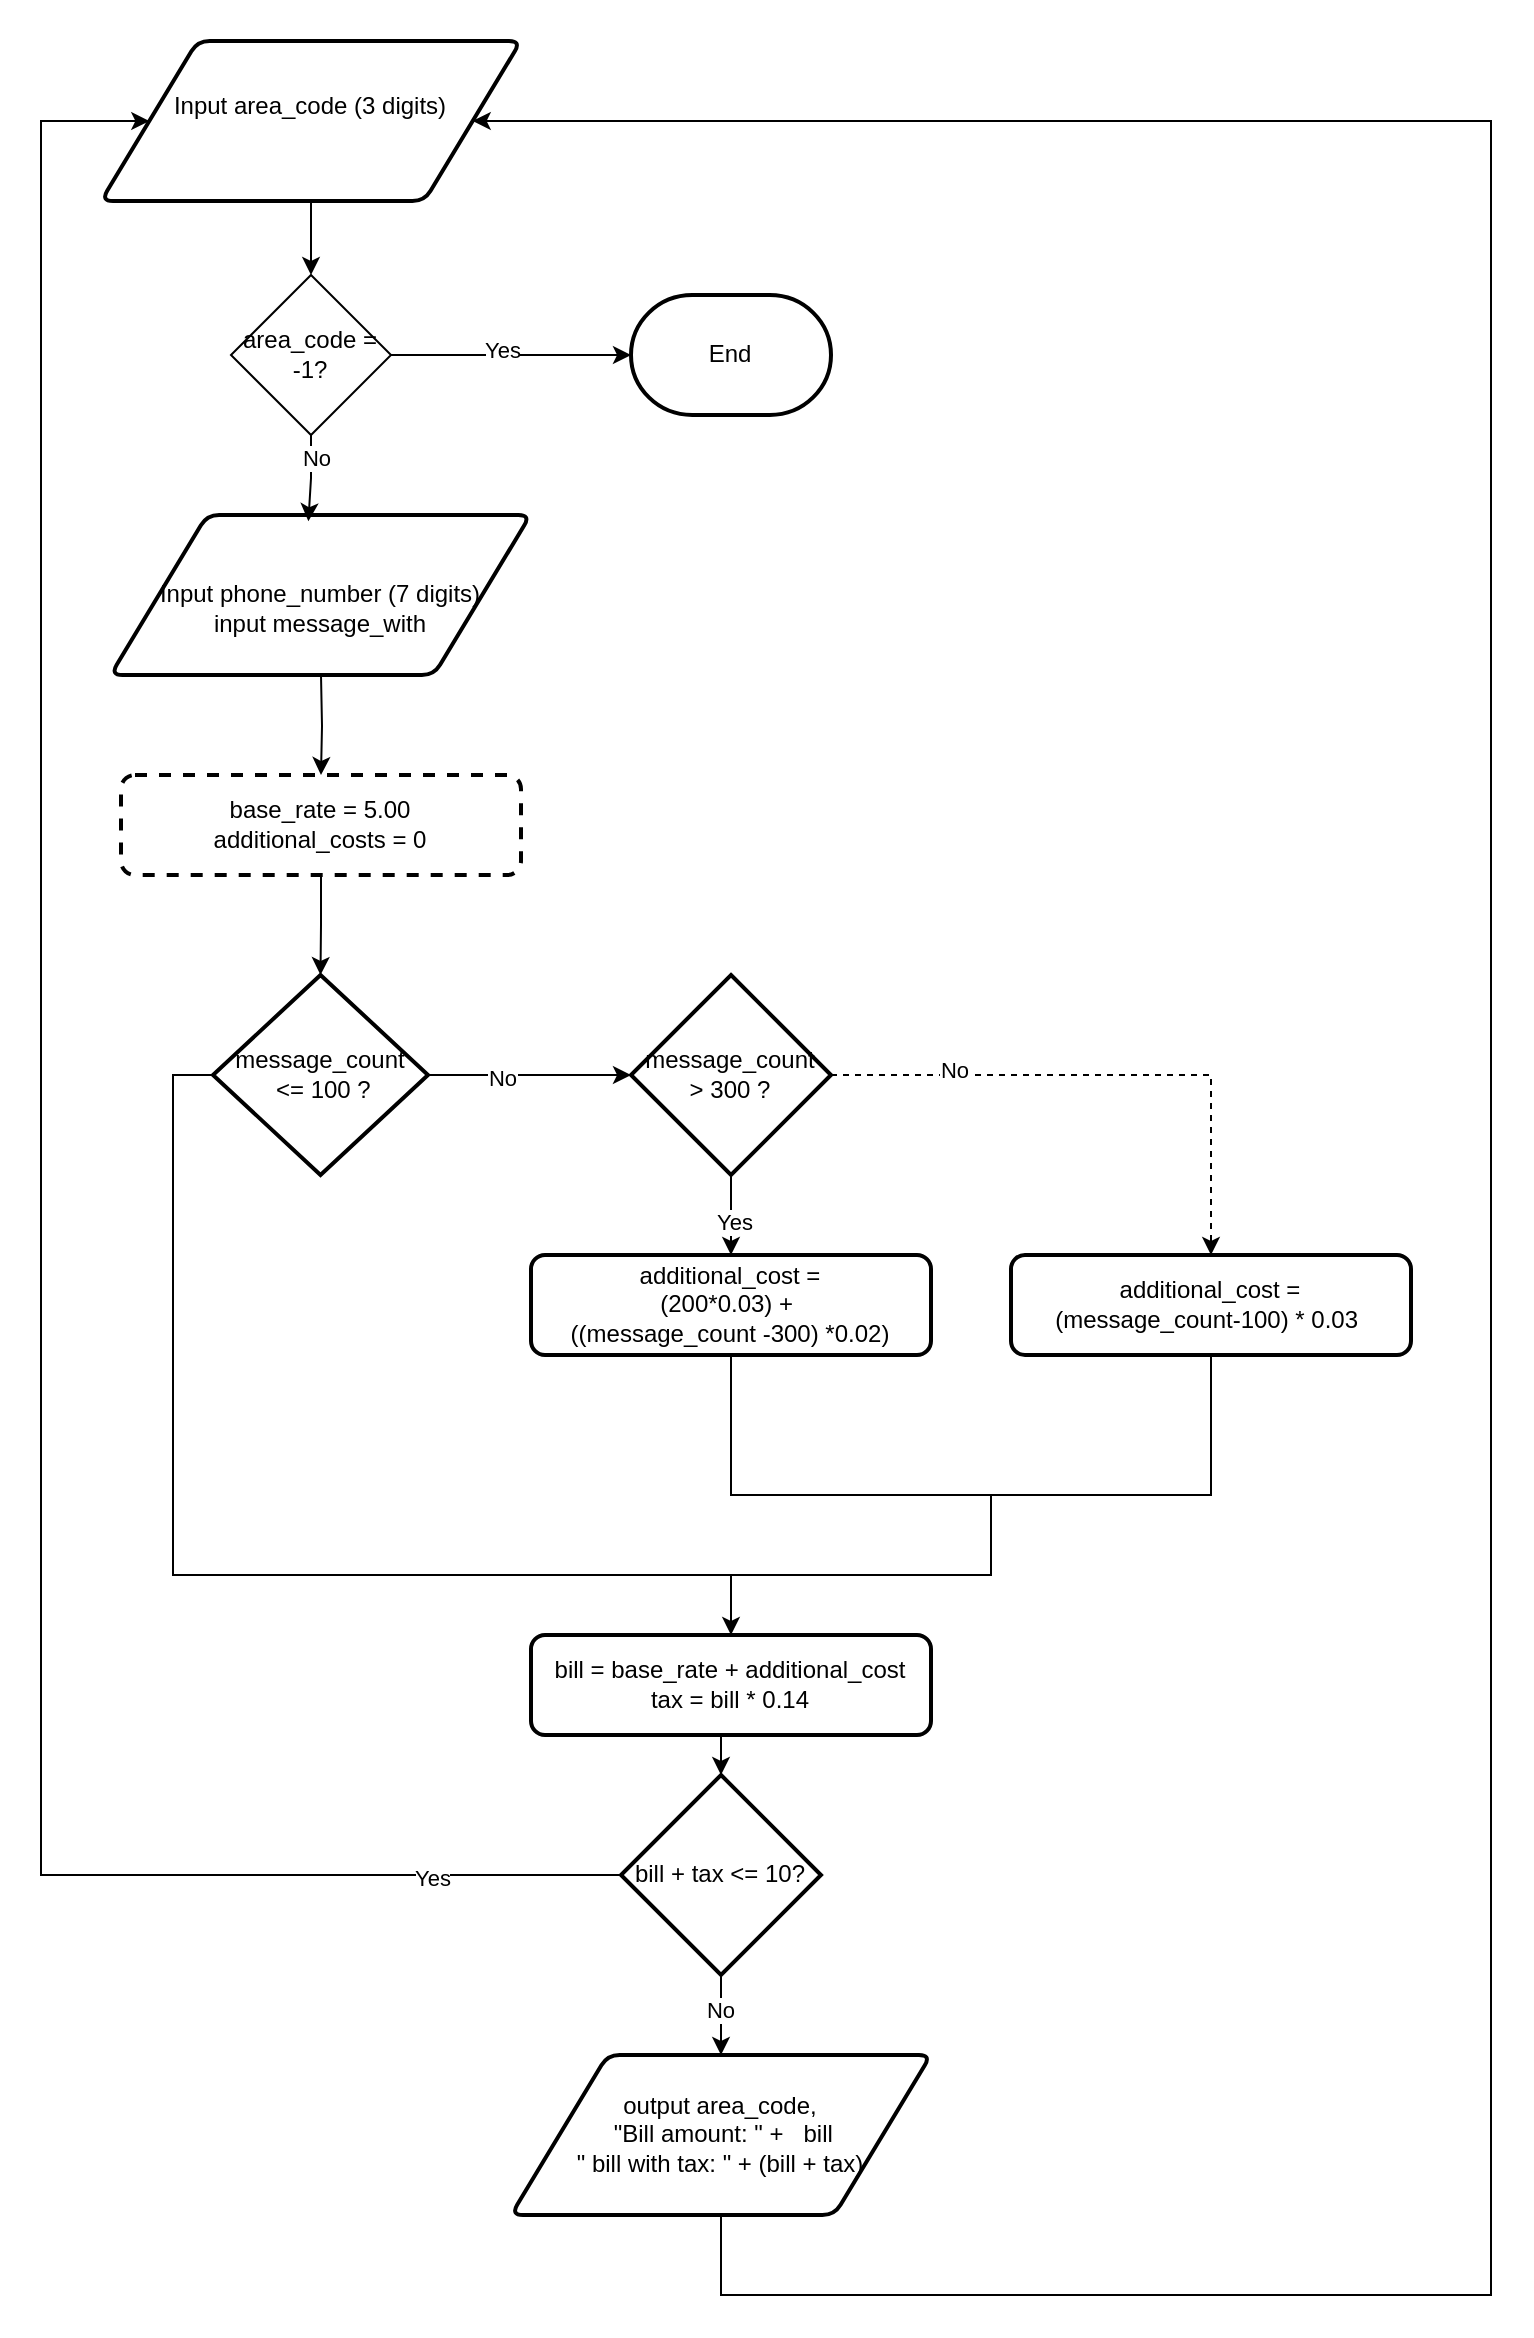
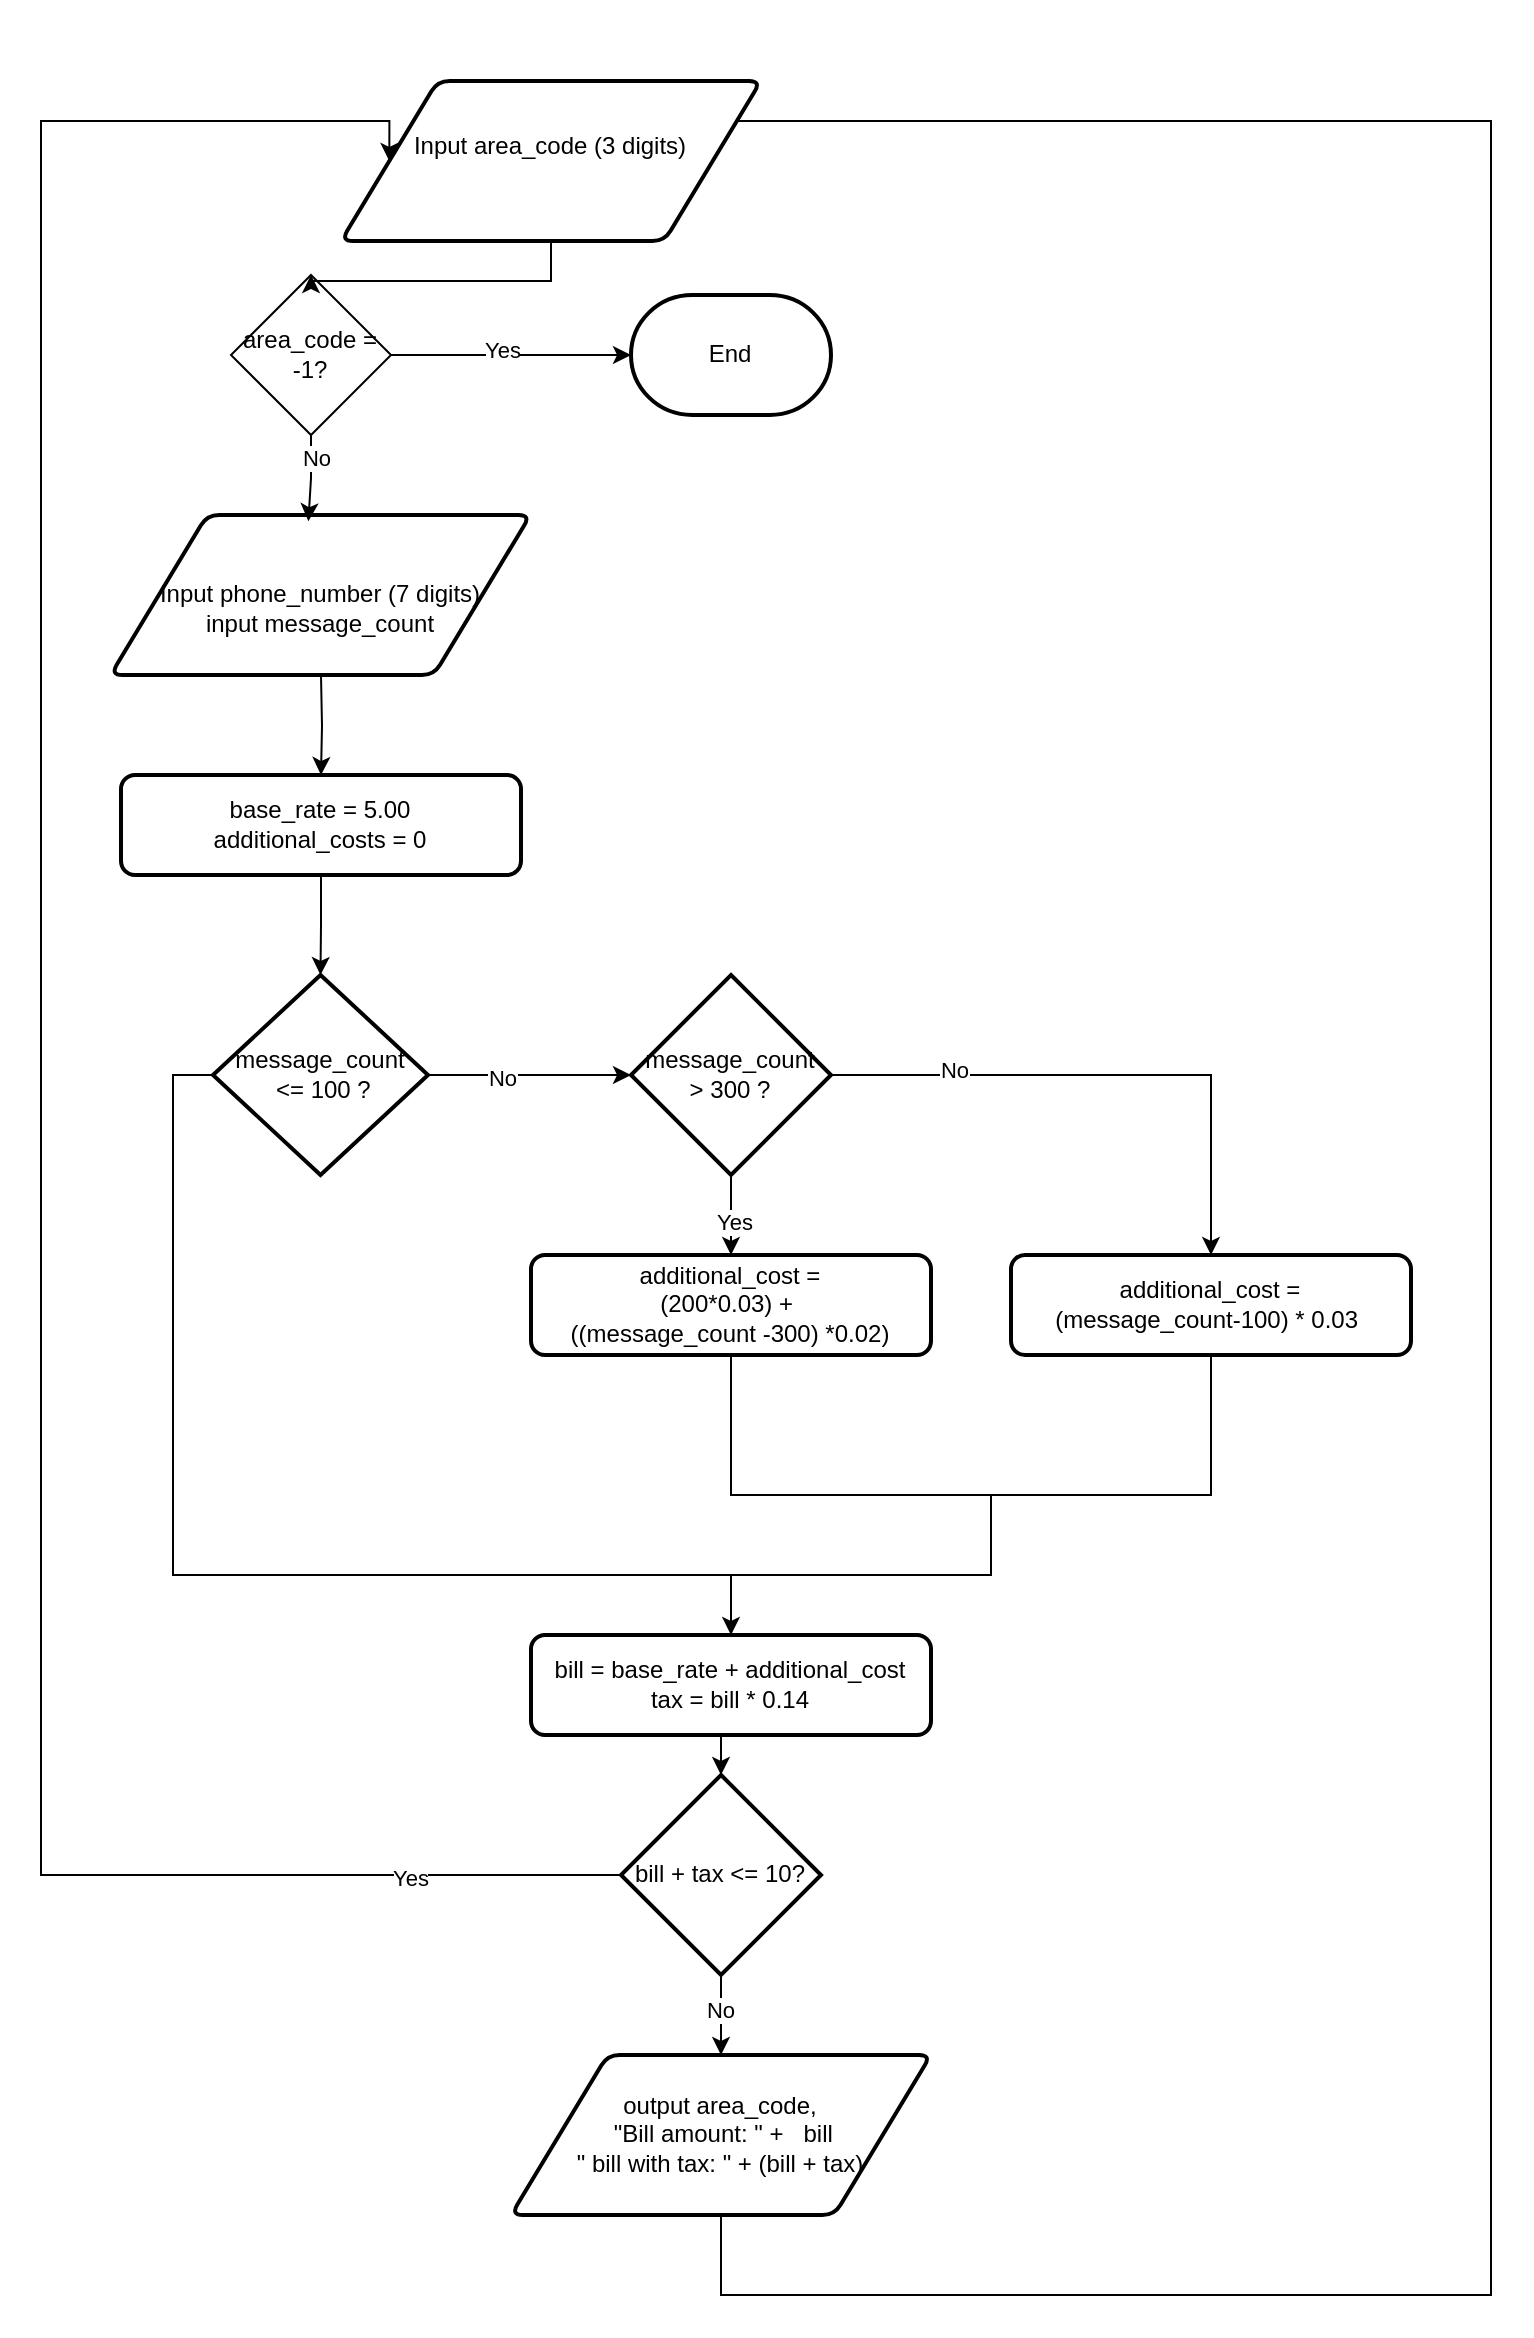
node "Input area_code (3 digits)": moved (311, 121) -> (551, 161)
node "Input phone_number (7 digits) input message_with": label "Input phone_number (7 digits) input message_with" -> "Input phone_number (7 digits) input message_count"
node "base_rate = 5.00 additional_costs = 0": style dashed -> solid
edge "message_count > 300 ?" -> "additional_cost = (message_count-100) * 0.03": style dashed -> solid
